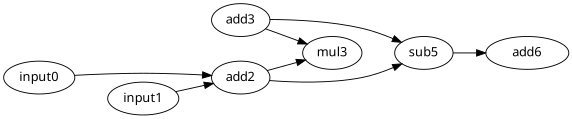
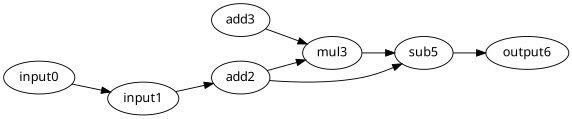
edge "add3" -> "sub5": now "mul3" -> "sub5"
node "add6": label "add6" -> "output6"
edge "input0" -> "add2": now "input0" -> "input1"
